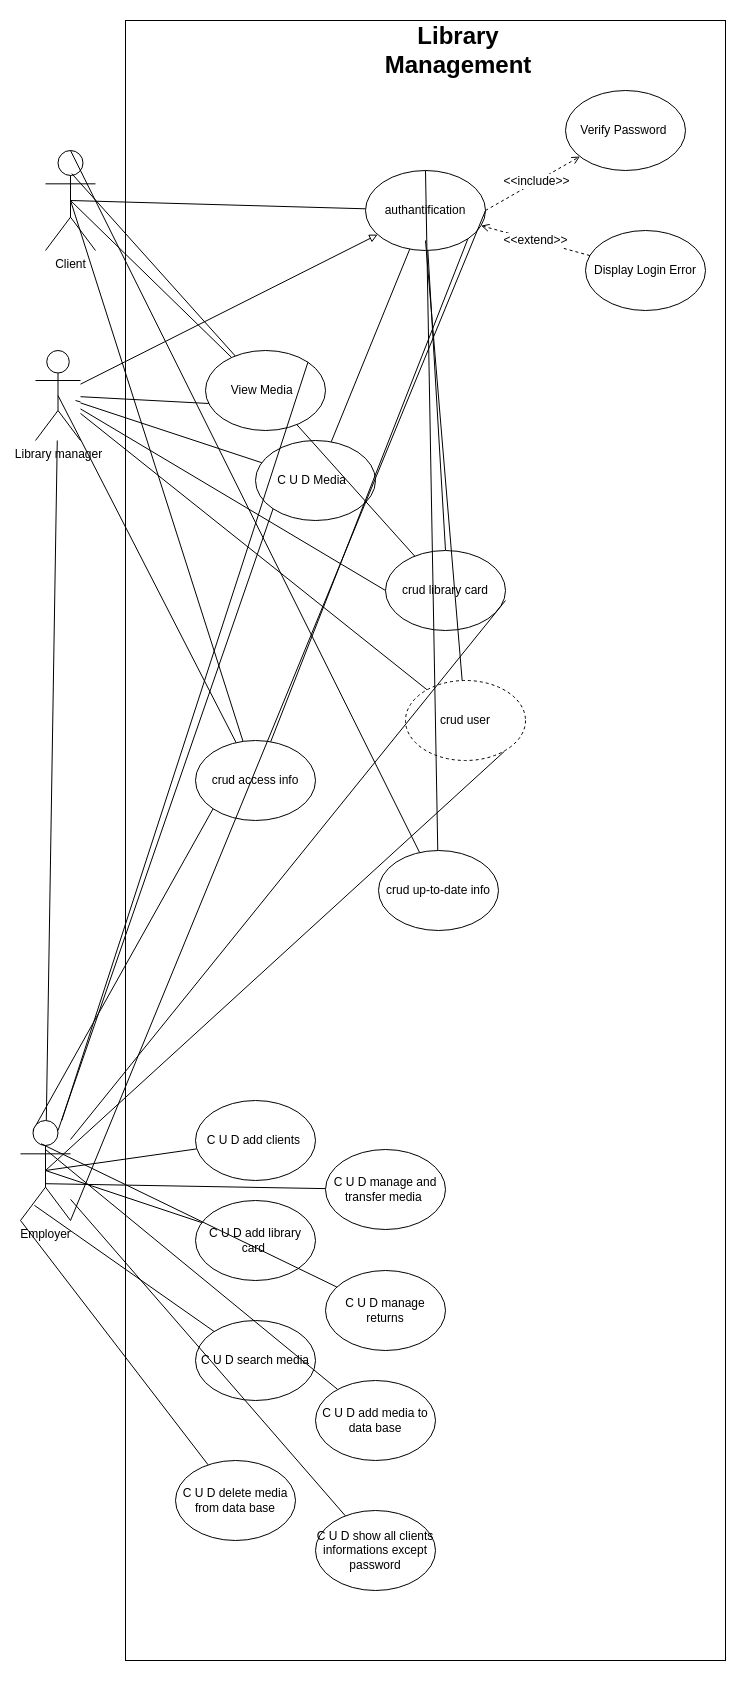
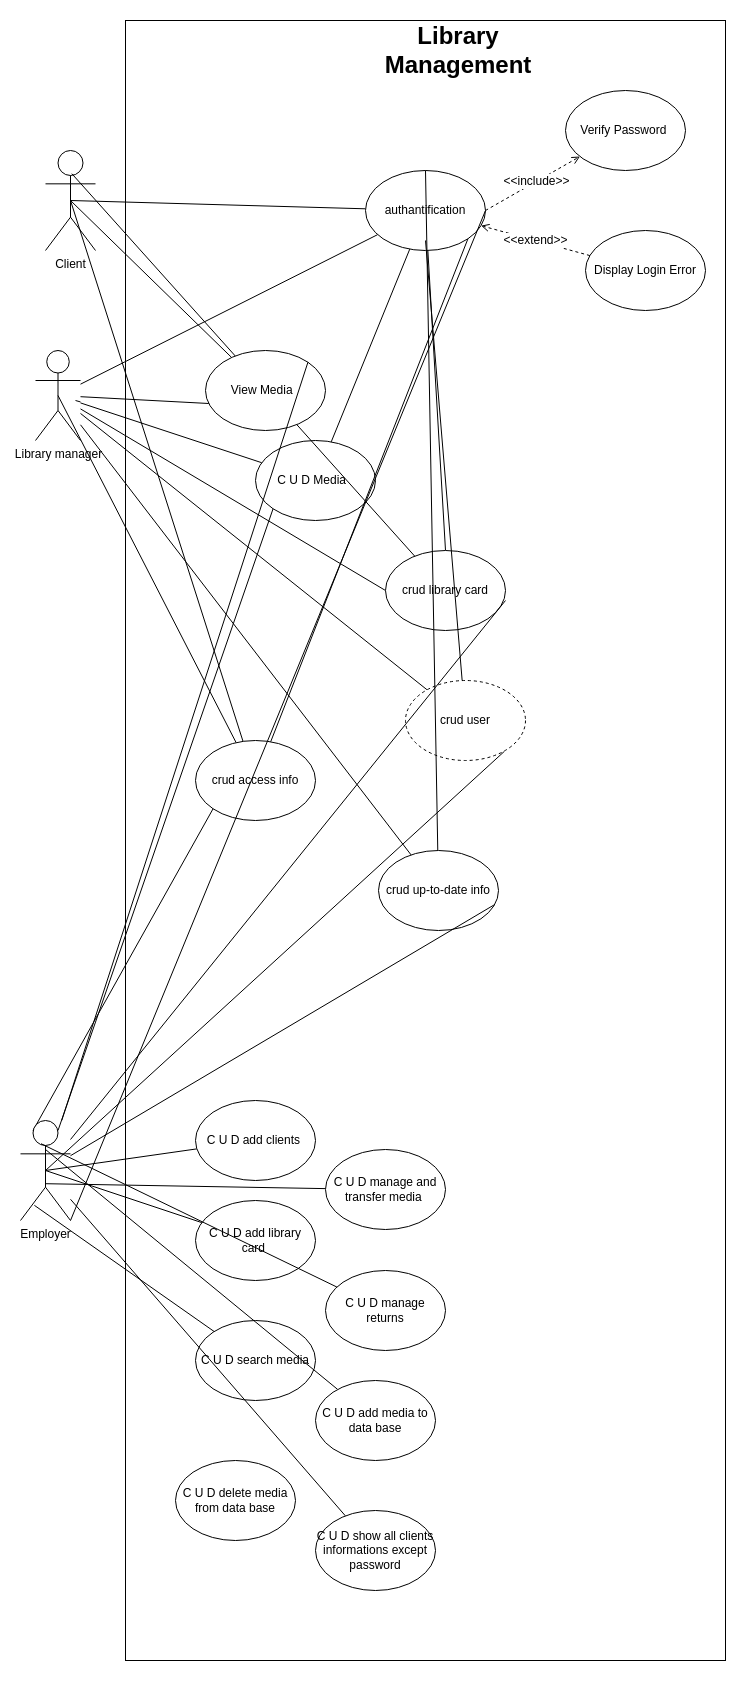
edge "Library manager" -> "authantification": arrowhead block -> none
edge "Client" -- "crud up-to-date info": now "Library manager" -- "crud up-to-date info"
edge "Library manager" -- "Employer": now "crud up-to-date info" -- "Employer"
edge "Employer" -- "C U D delete media from data base": removed
